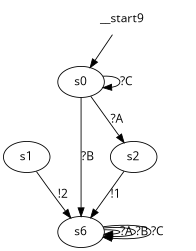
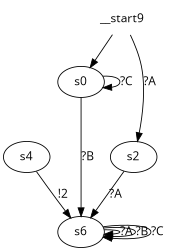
edge "s0" -> "s2": now "__start9" -> "s2"
node "s1": label "s1" -> "s4"
edge "s2" -> "s6": label "!1" -> "?A"
